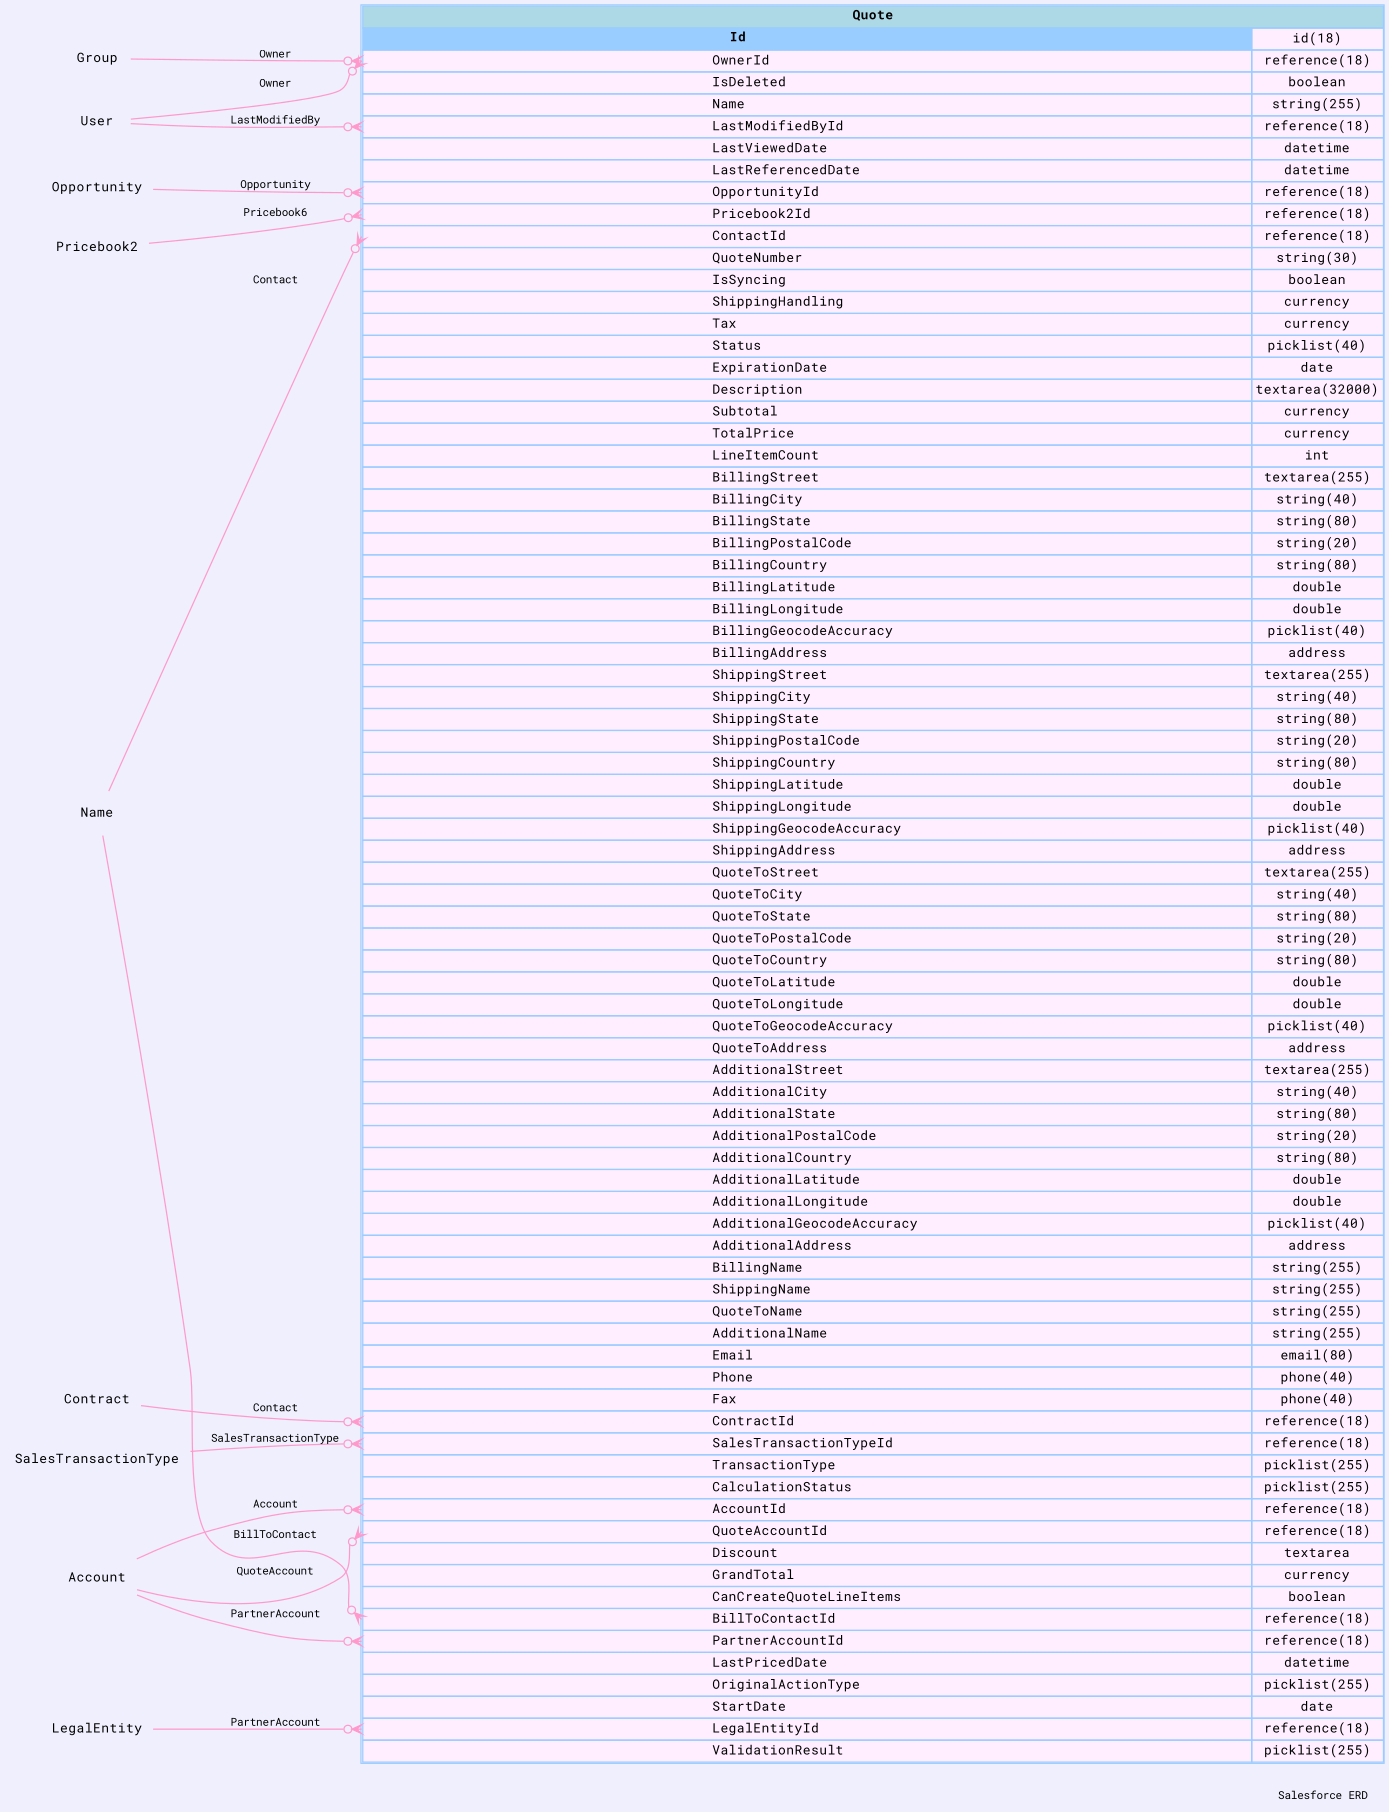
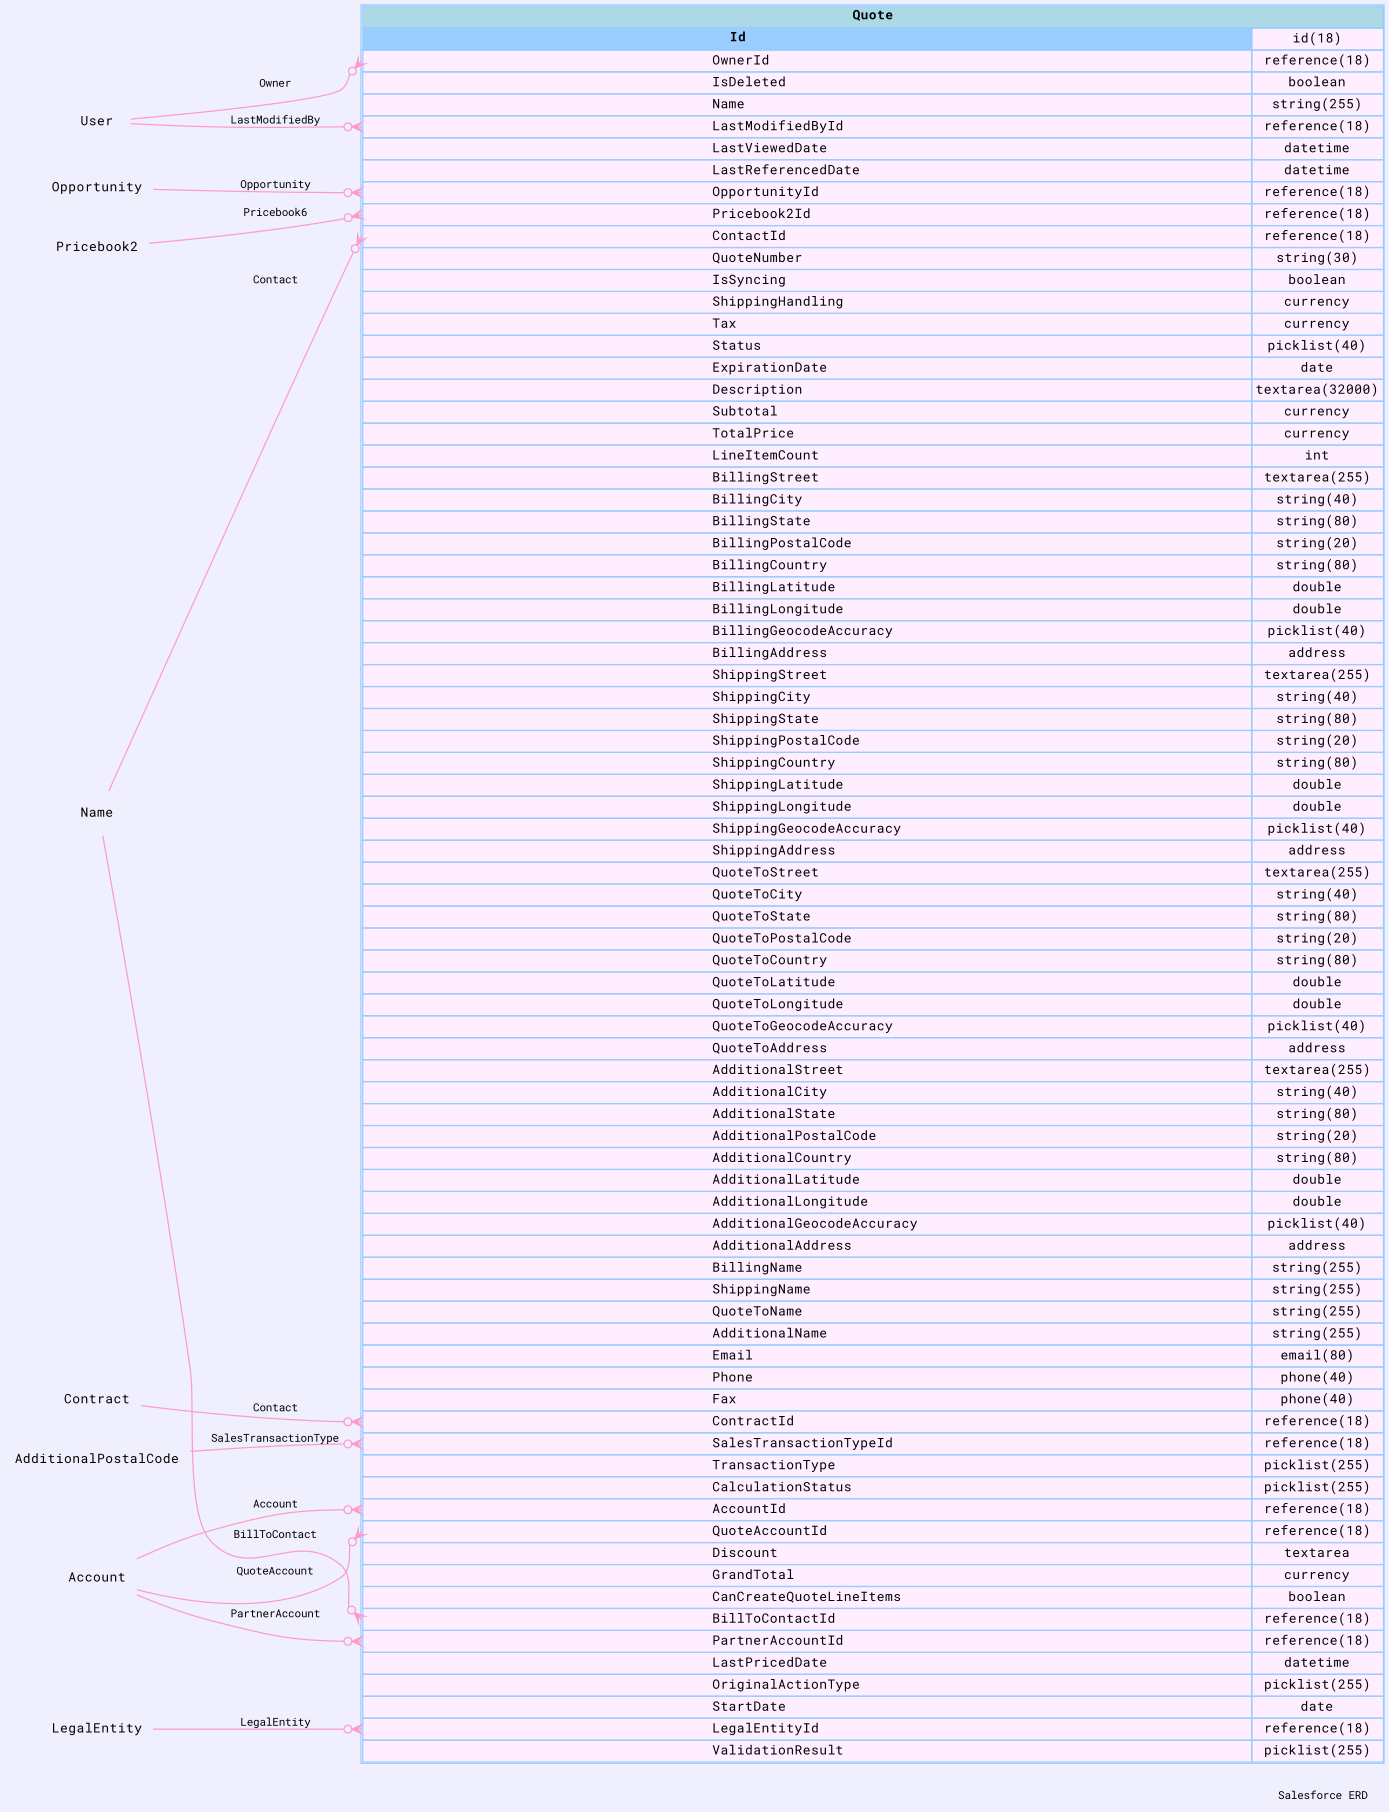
node "Group": removed
node "SalesTransactionType": label "SalesTransactionType" -> "AdditionalPostalCode"
edge "LegalEntity" -> "Quote": label "PartnerAccount" -> "LegalEntity"
